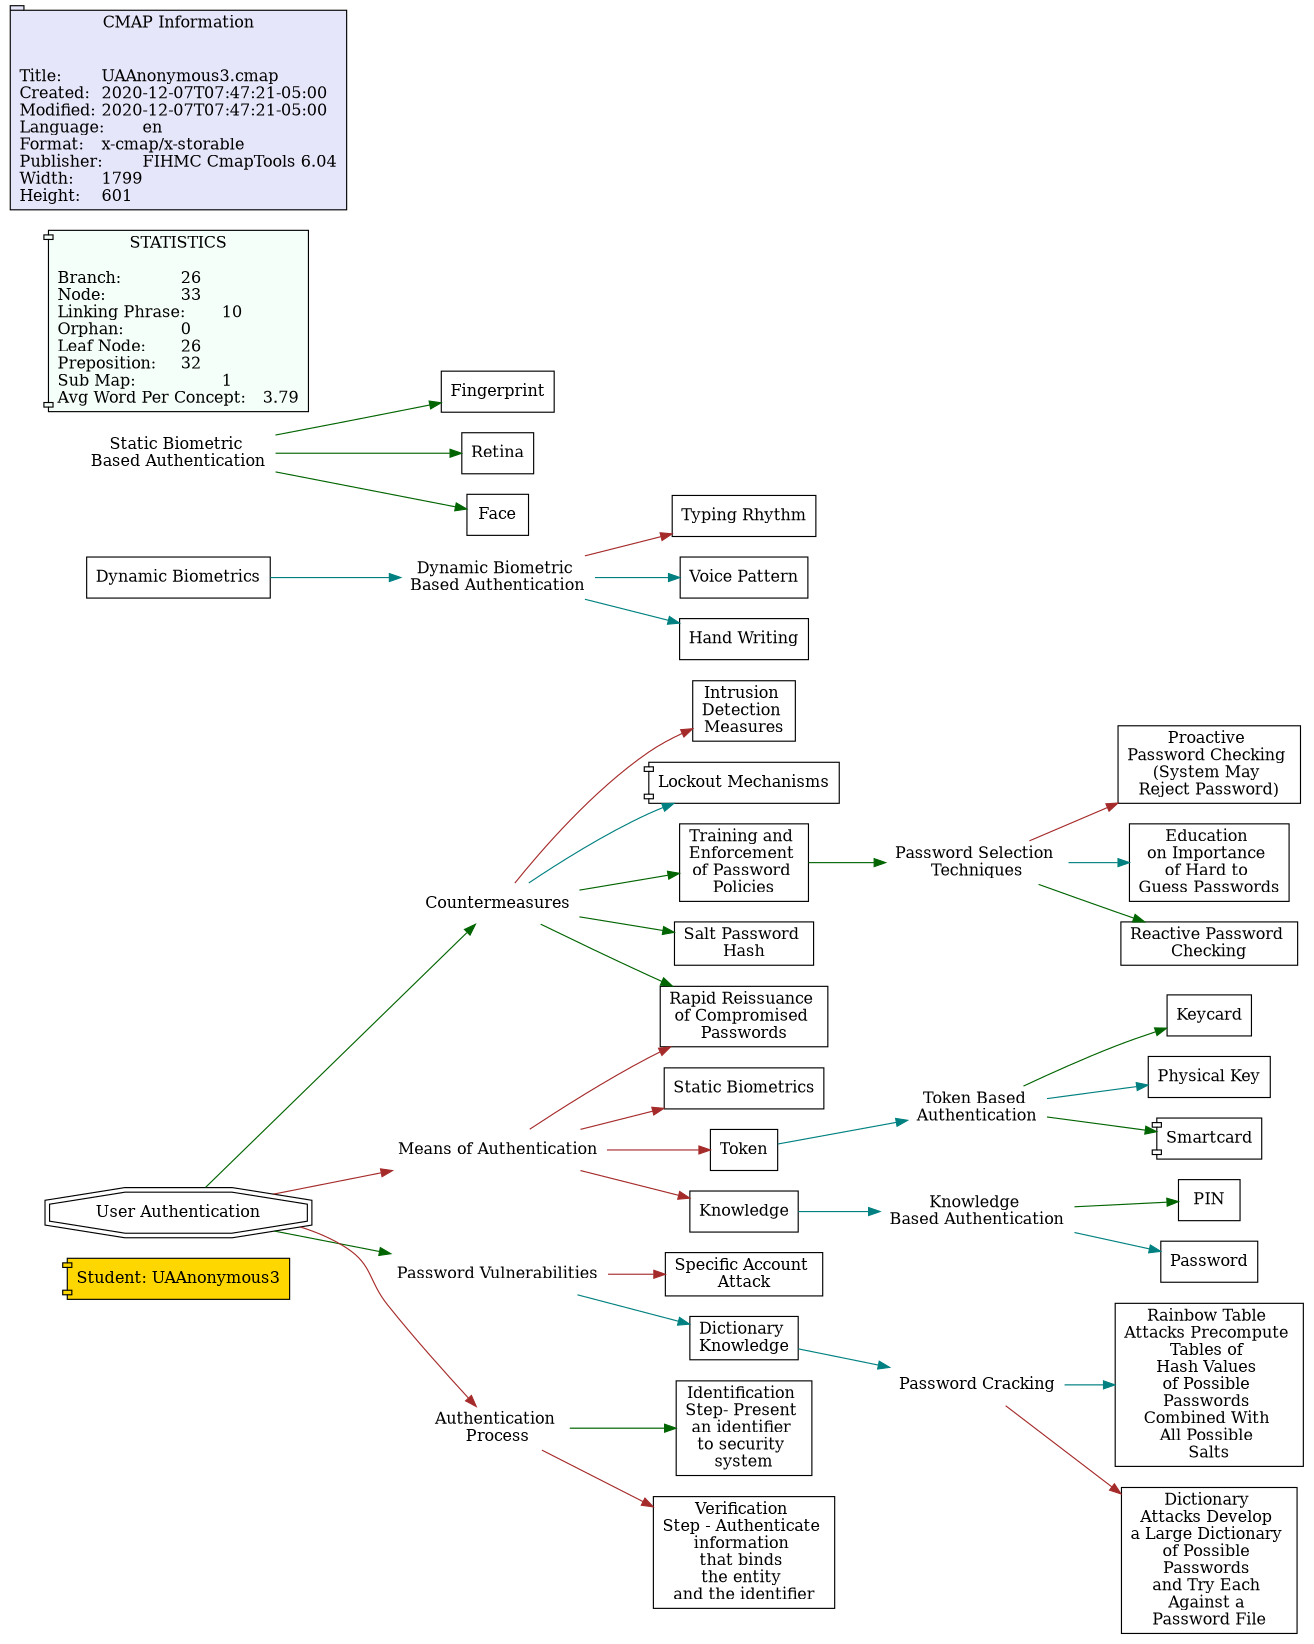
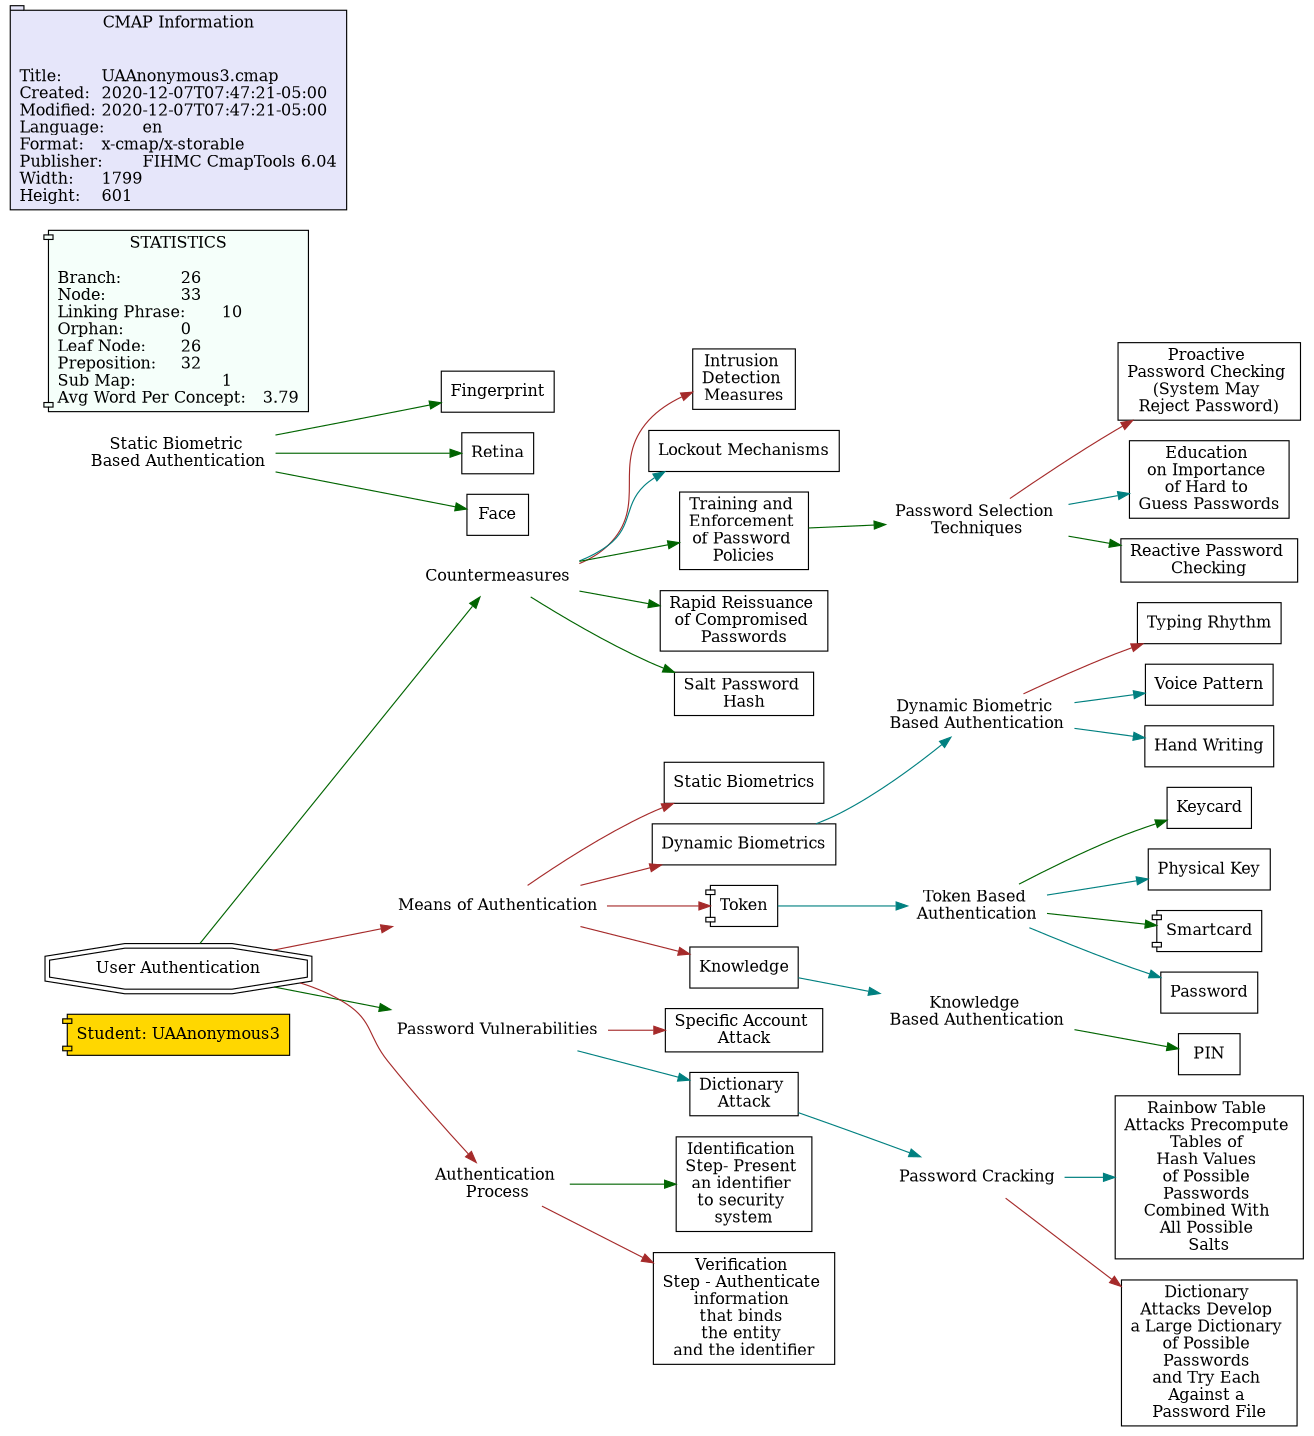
node "Lockout Mechanisms": shape component -> box
edge "Means of Authentication" -> "Rapid Reissuance of Compromised Passwords": now "Means of Authentication" -> "Dynamic Biometrics"
node "Token": shape box -> component
edge "Knowledge Based Authentication" -> "Password": now "Token Based Authentication" -> "Password"
node "Dictionary Knowledge": label "Dictionary Knowledge" -> "Dictionary Attack"
